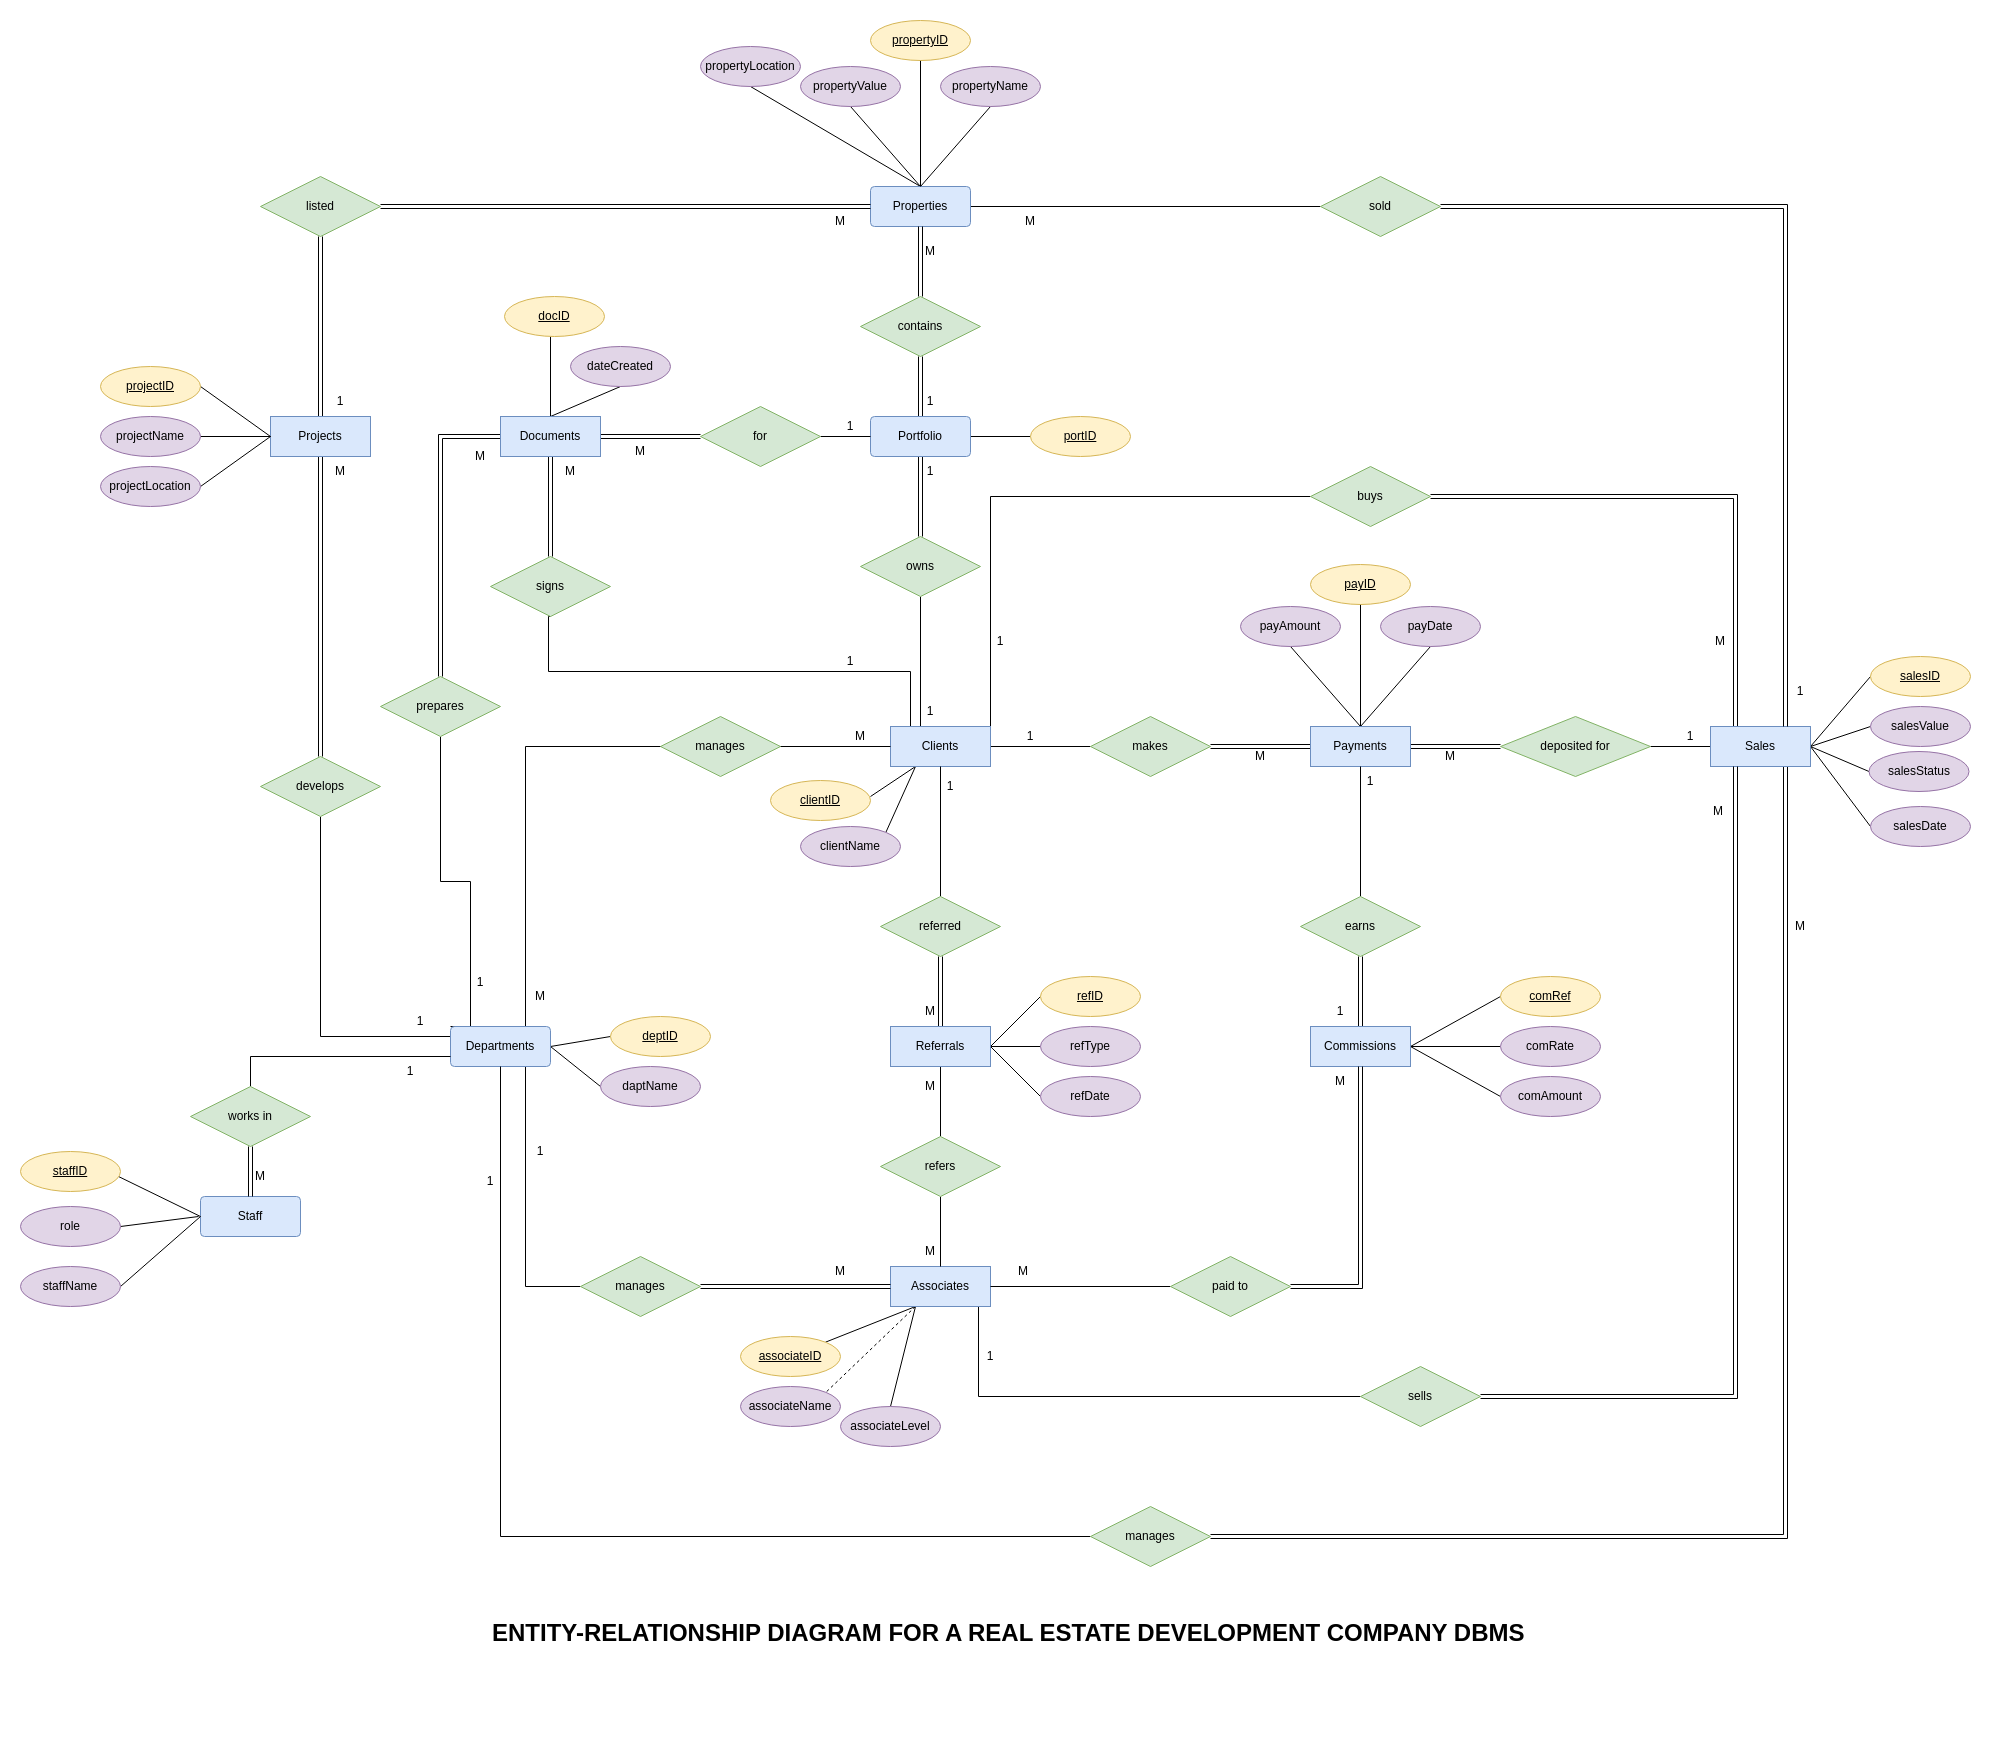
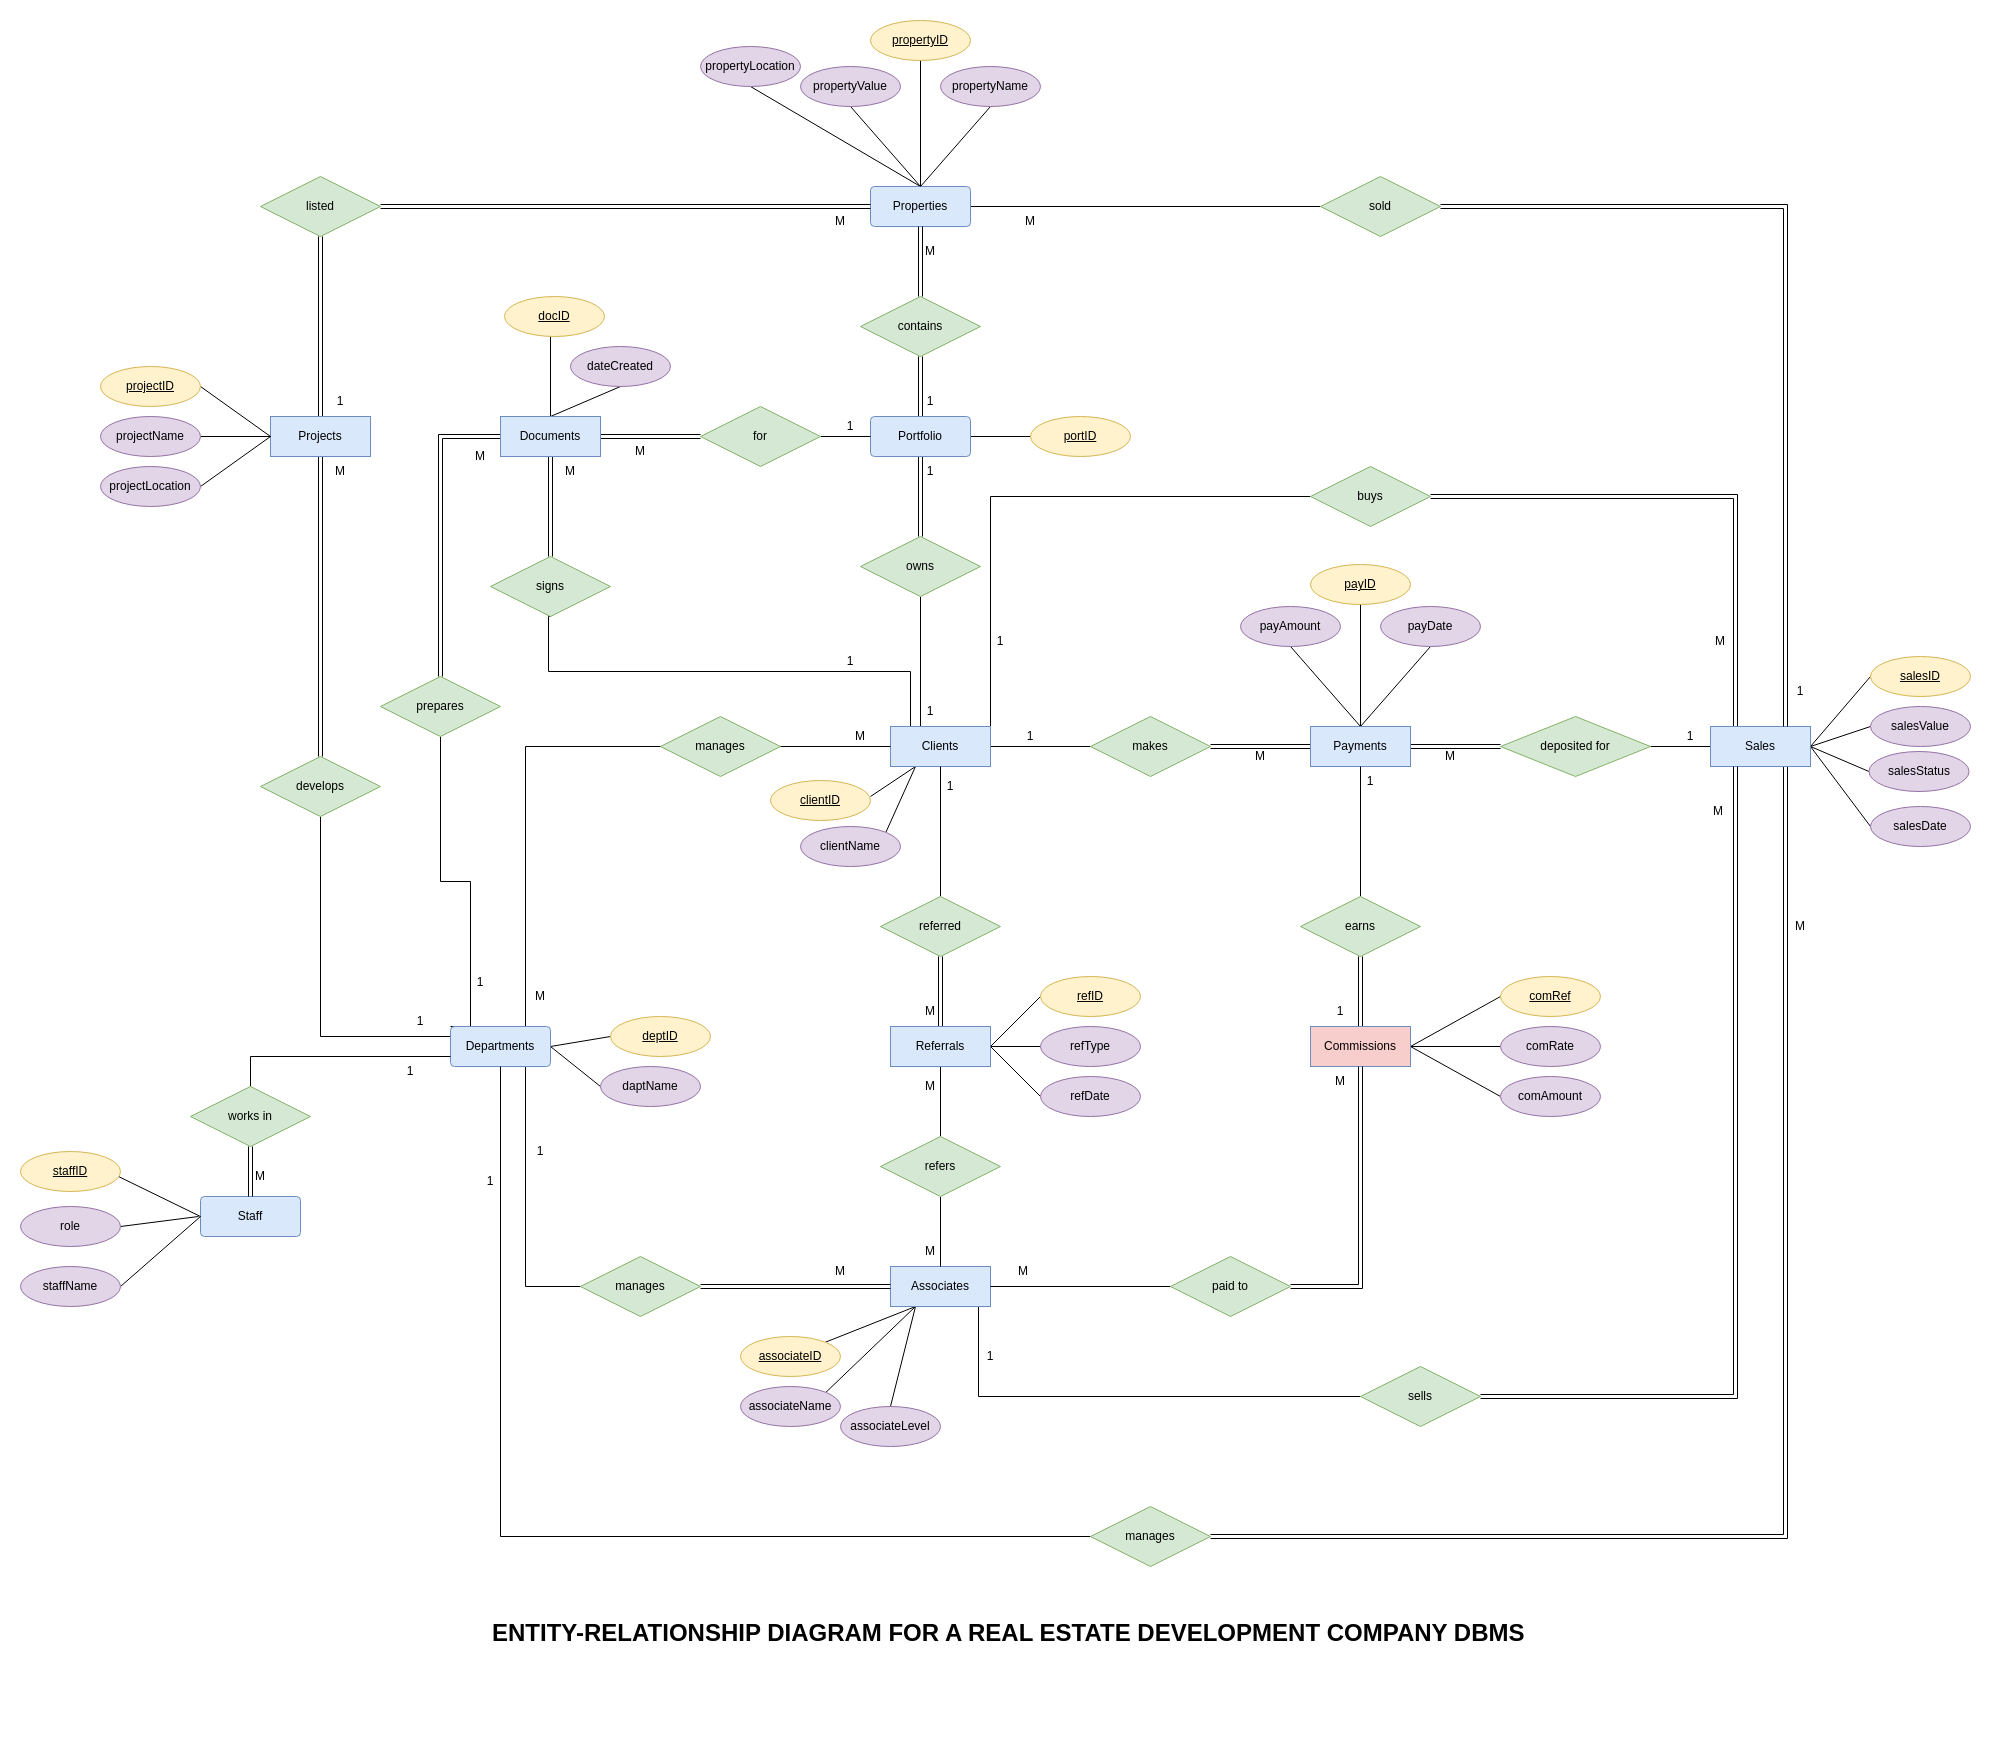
node "Commissions": fillcolor #dae8fc -> #f8cecc
edge "Associates" -- "associateName": style dashed -> solid
